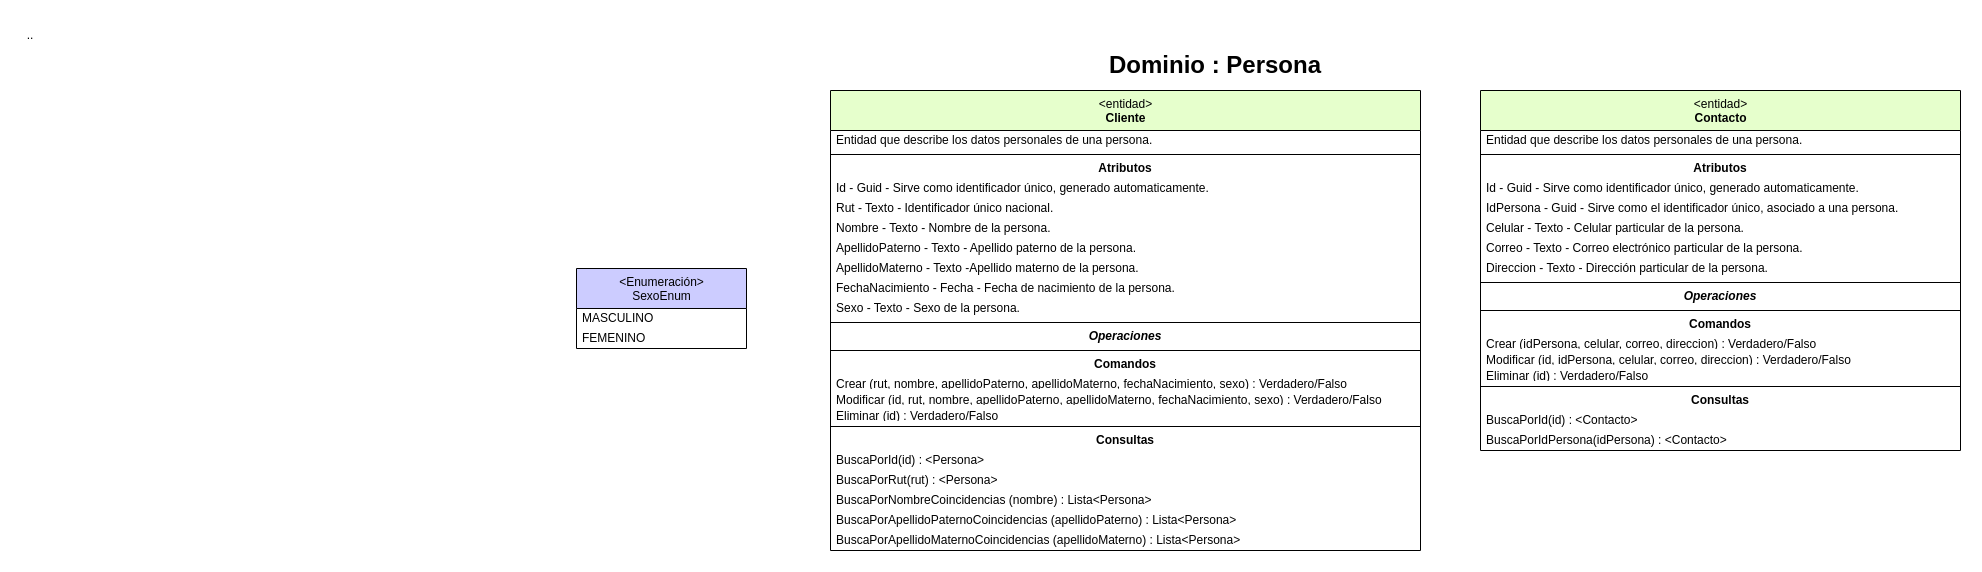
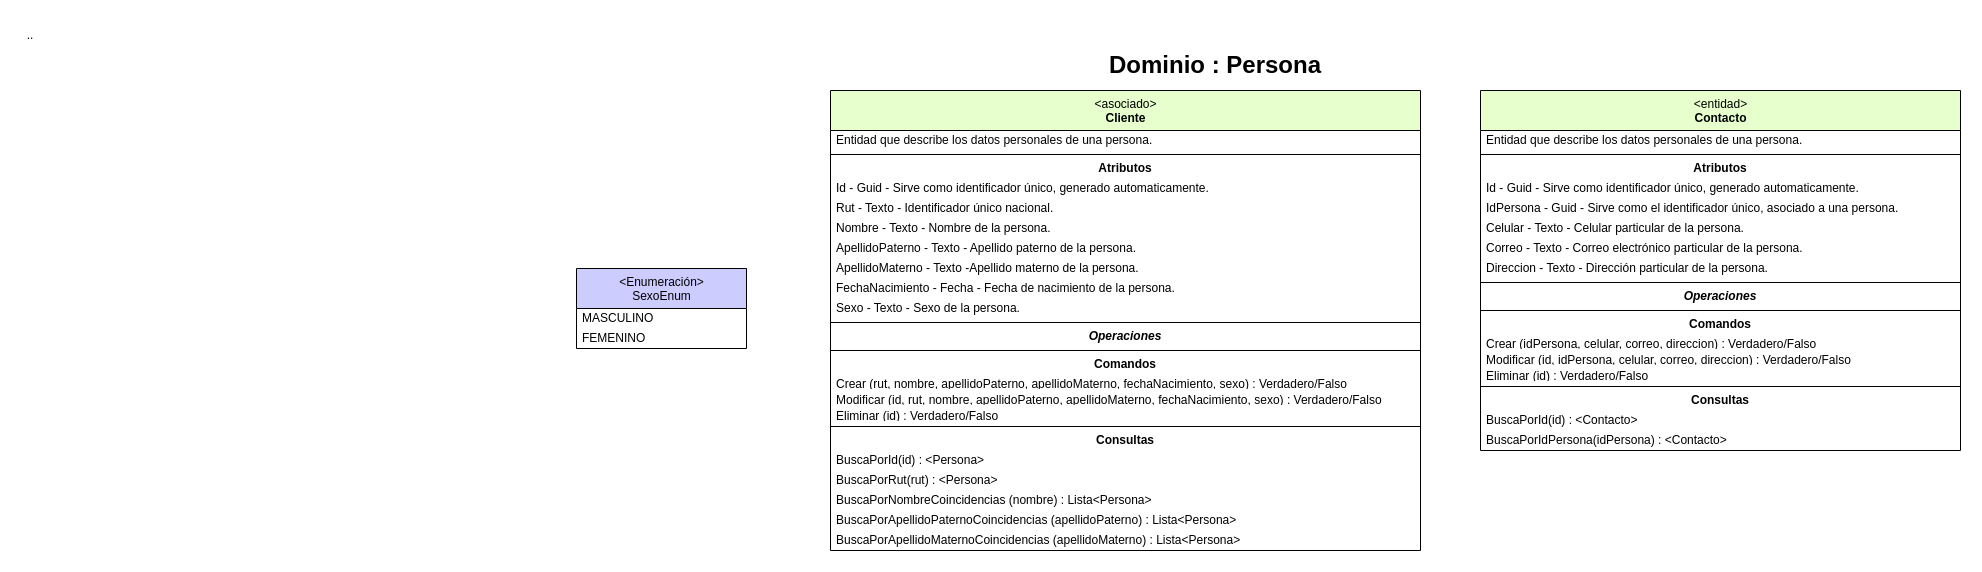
node "<entidad> Cliente": label "<entidad> Cliente" -> "<asociado> Cliente"
